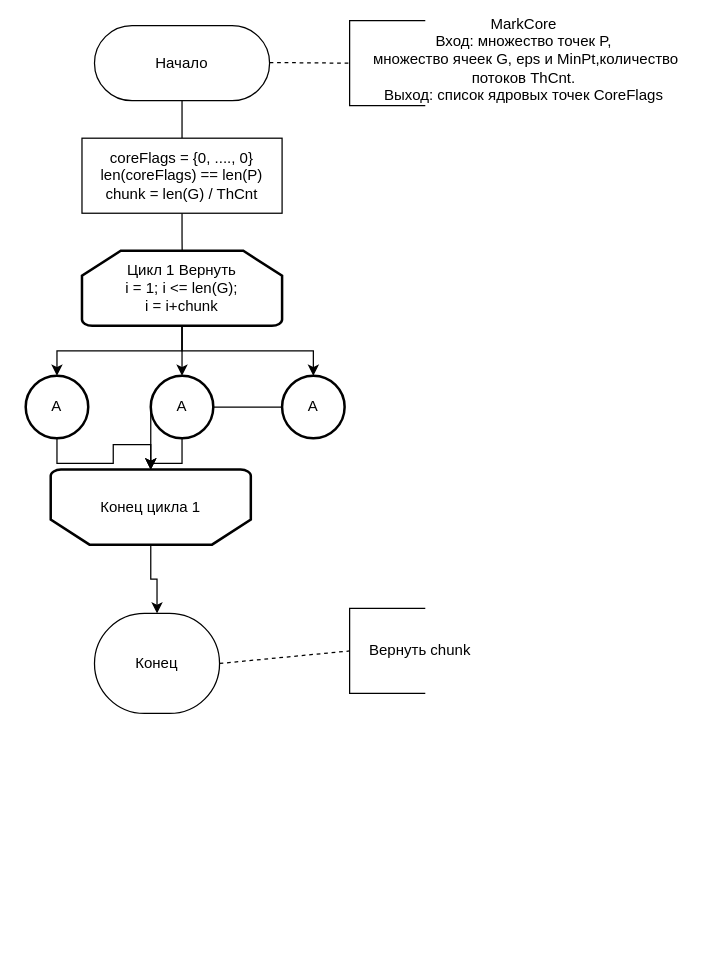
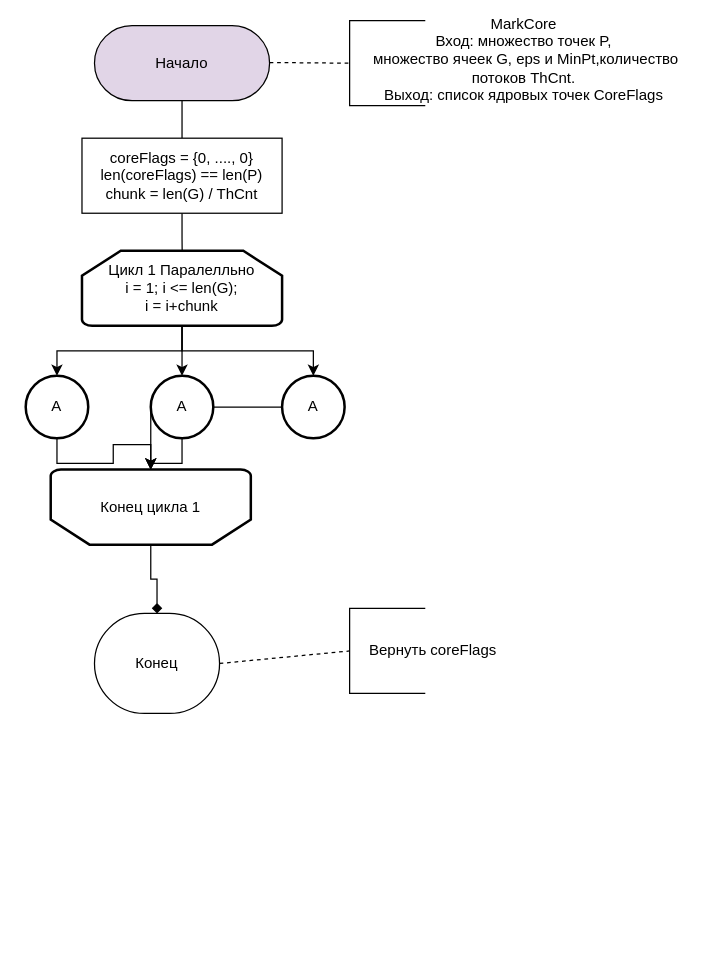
node "Начало": fillcolor #ffffff -> #e1d5e7
node "Цикл 1 Вернуть i = 1; i <= len(G); i = i+chunk": label "Цикл 1 Вернуть i = 1; i <= len(G); i = i+chunk" -> "Цикл 1 Паралелльно i = 1; i <= len(G); i = i+chunk"
edge "Конец цикла 1" -> "Конец": arrowhead classic -> diamond
node "Вернуть chunk": label "Вернуть chunk" -> "Вернуть coreFlags"
